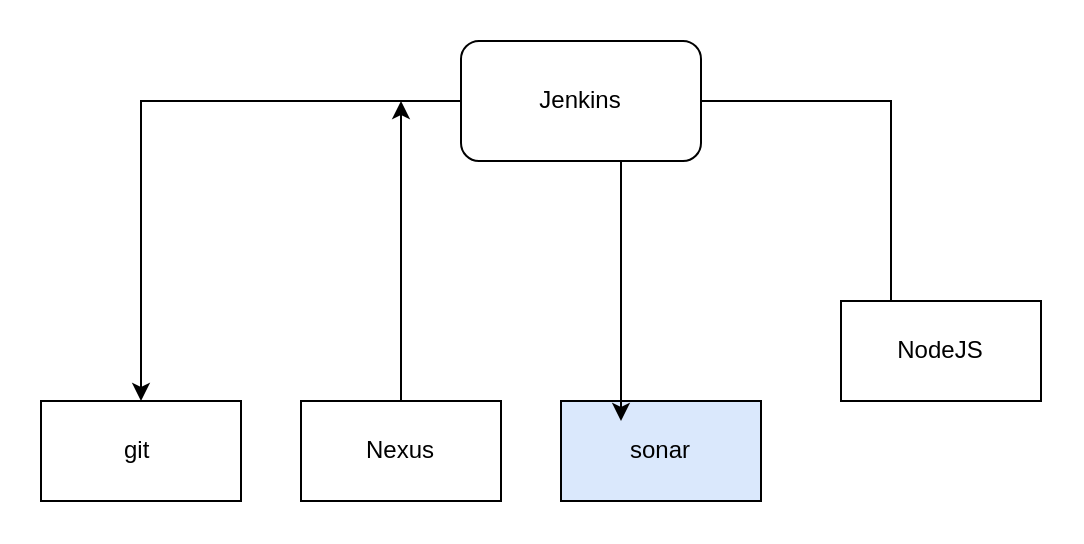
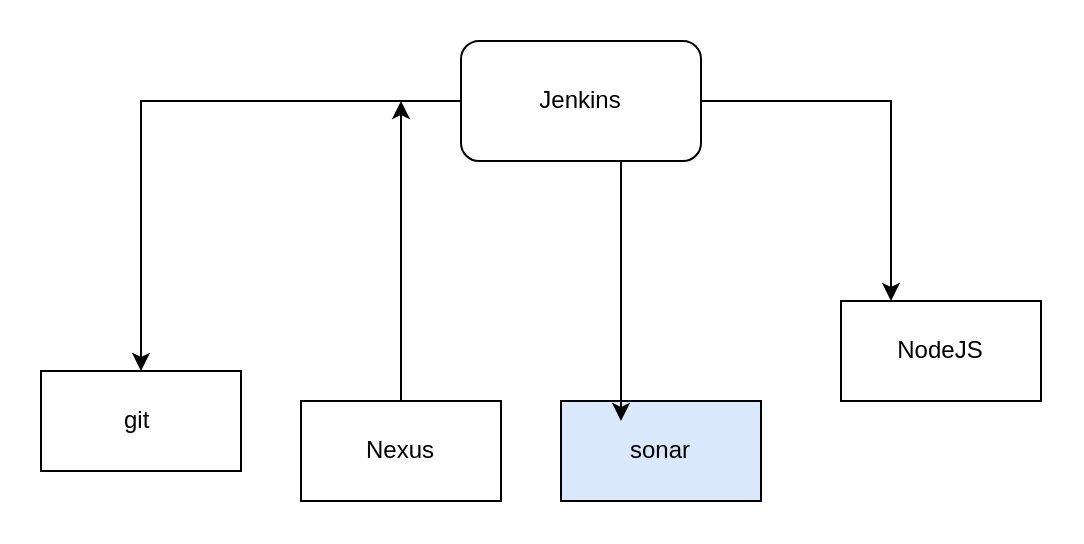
edge "Jenkins" -- "NodeJS": arrowhead none -> classic
node "git": moved (141, 451) -> (141, 421)
